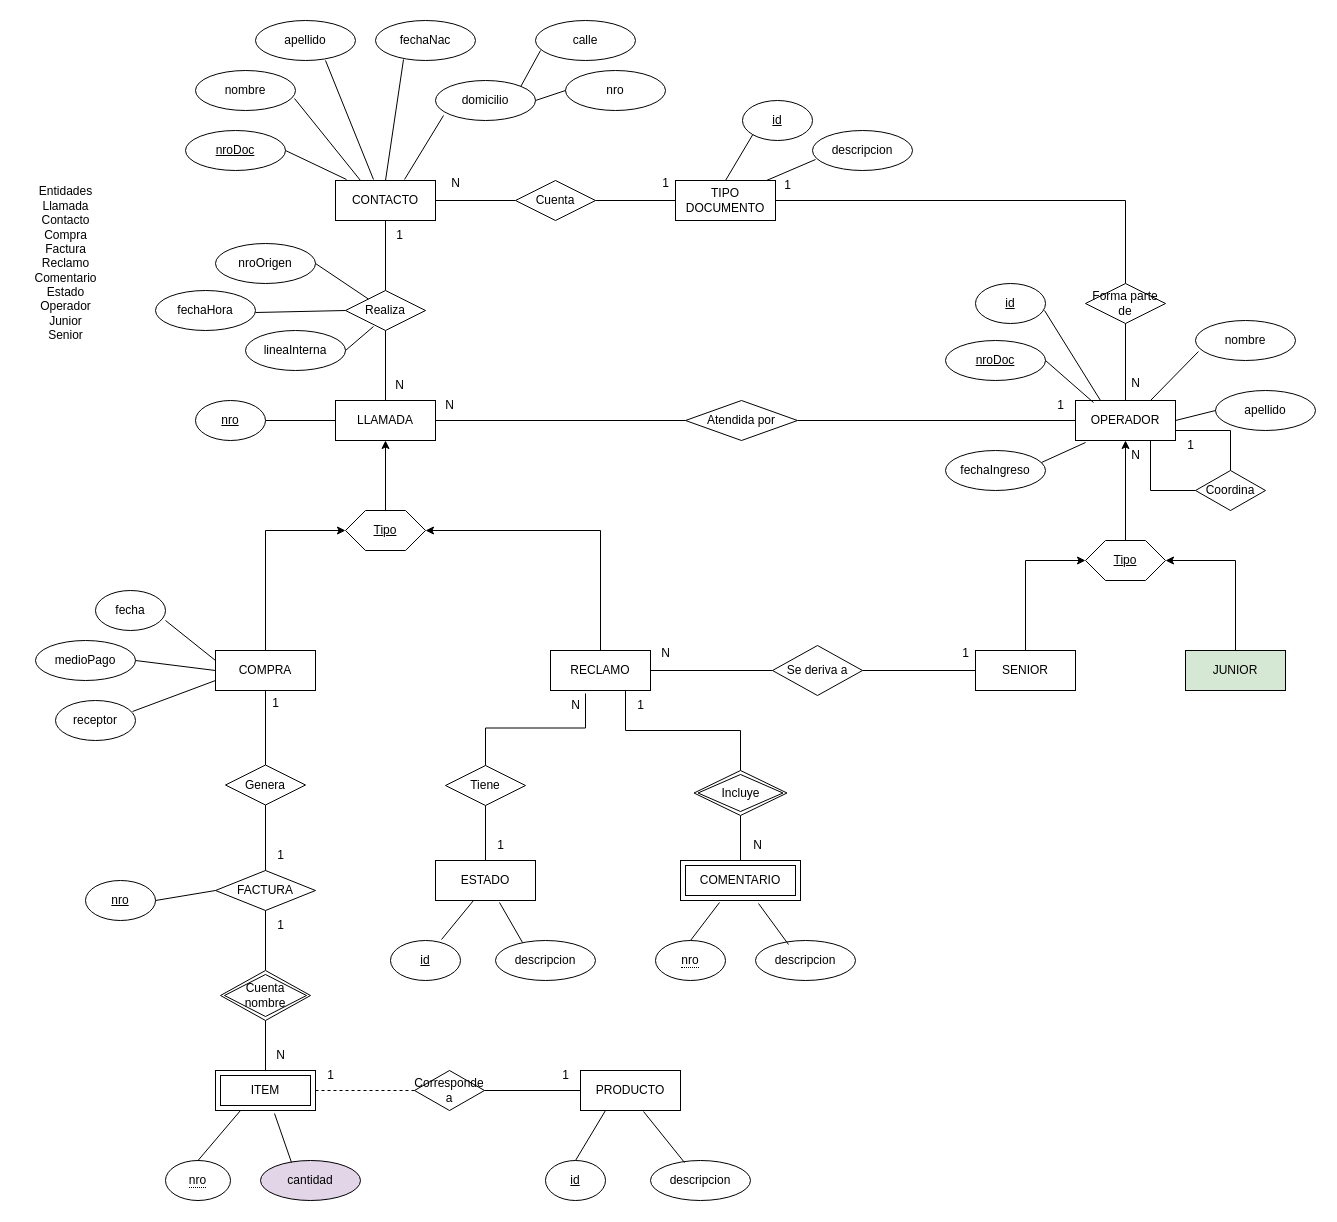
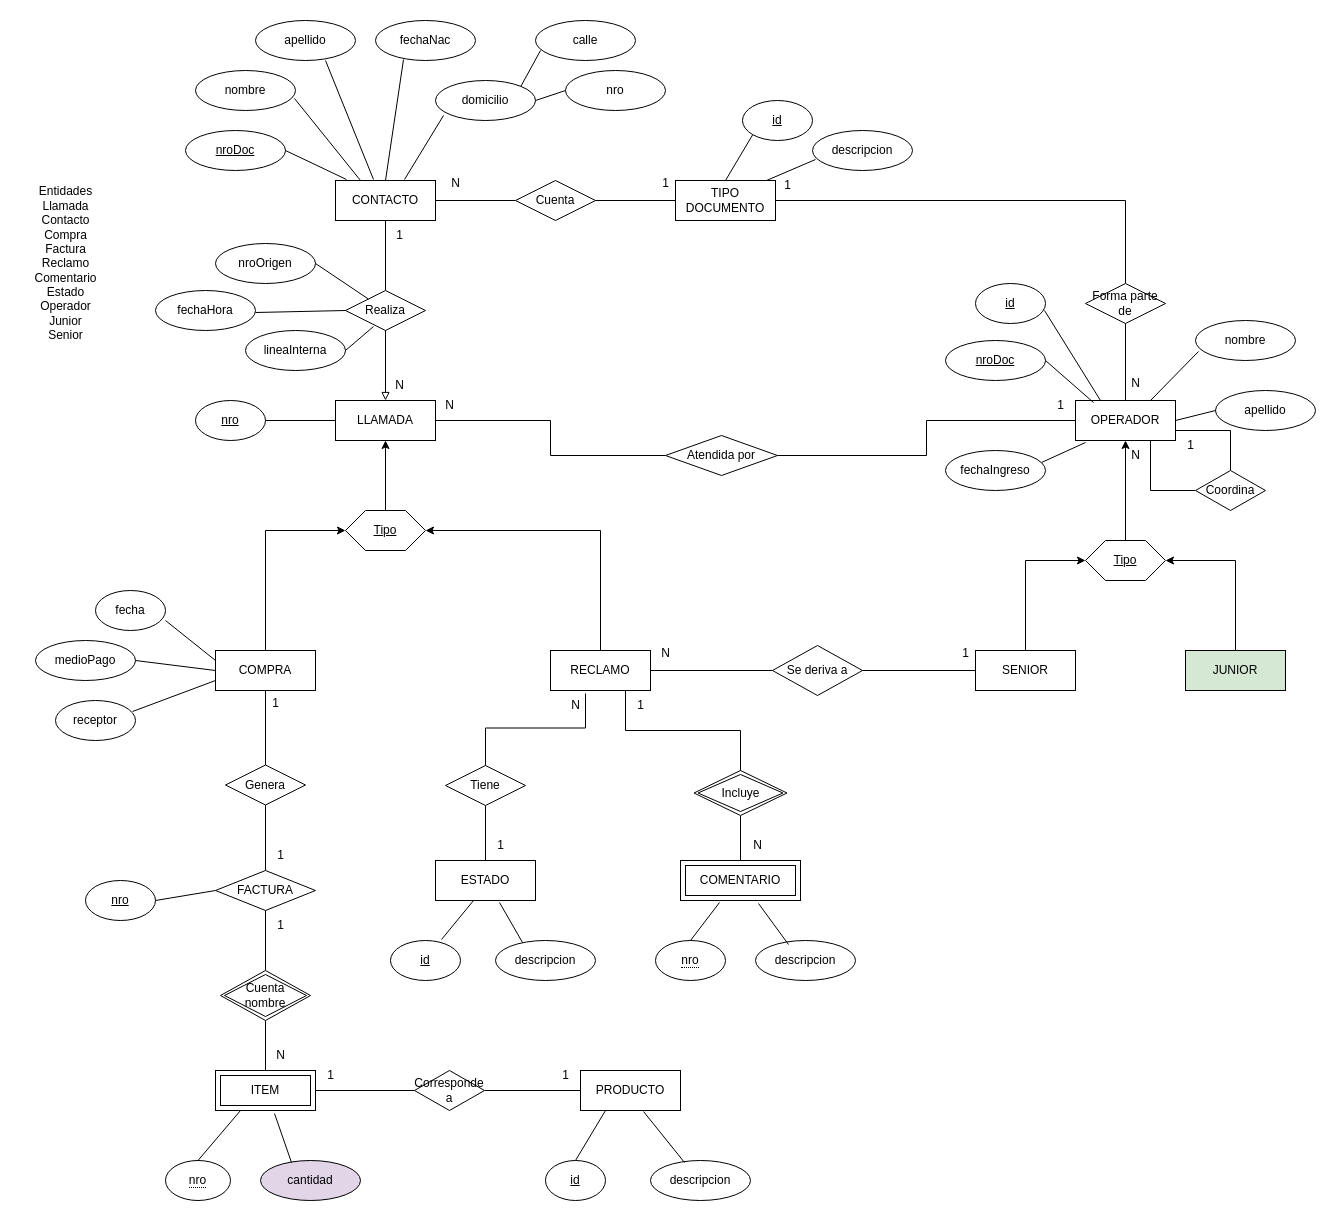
edge "Realiza" -- "LLAMADA": arrowhead none -> block
node "Atendida por": moved (742, 421) -> (722, 456)
edge "ITEM" -- "Corresponde a": style dashed -> solid
